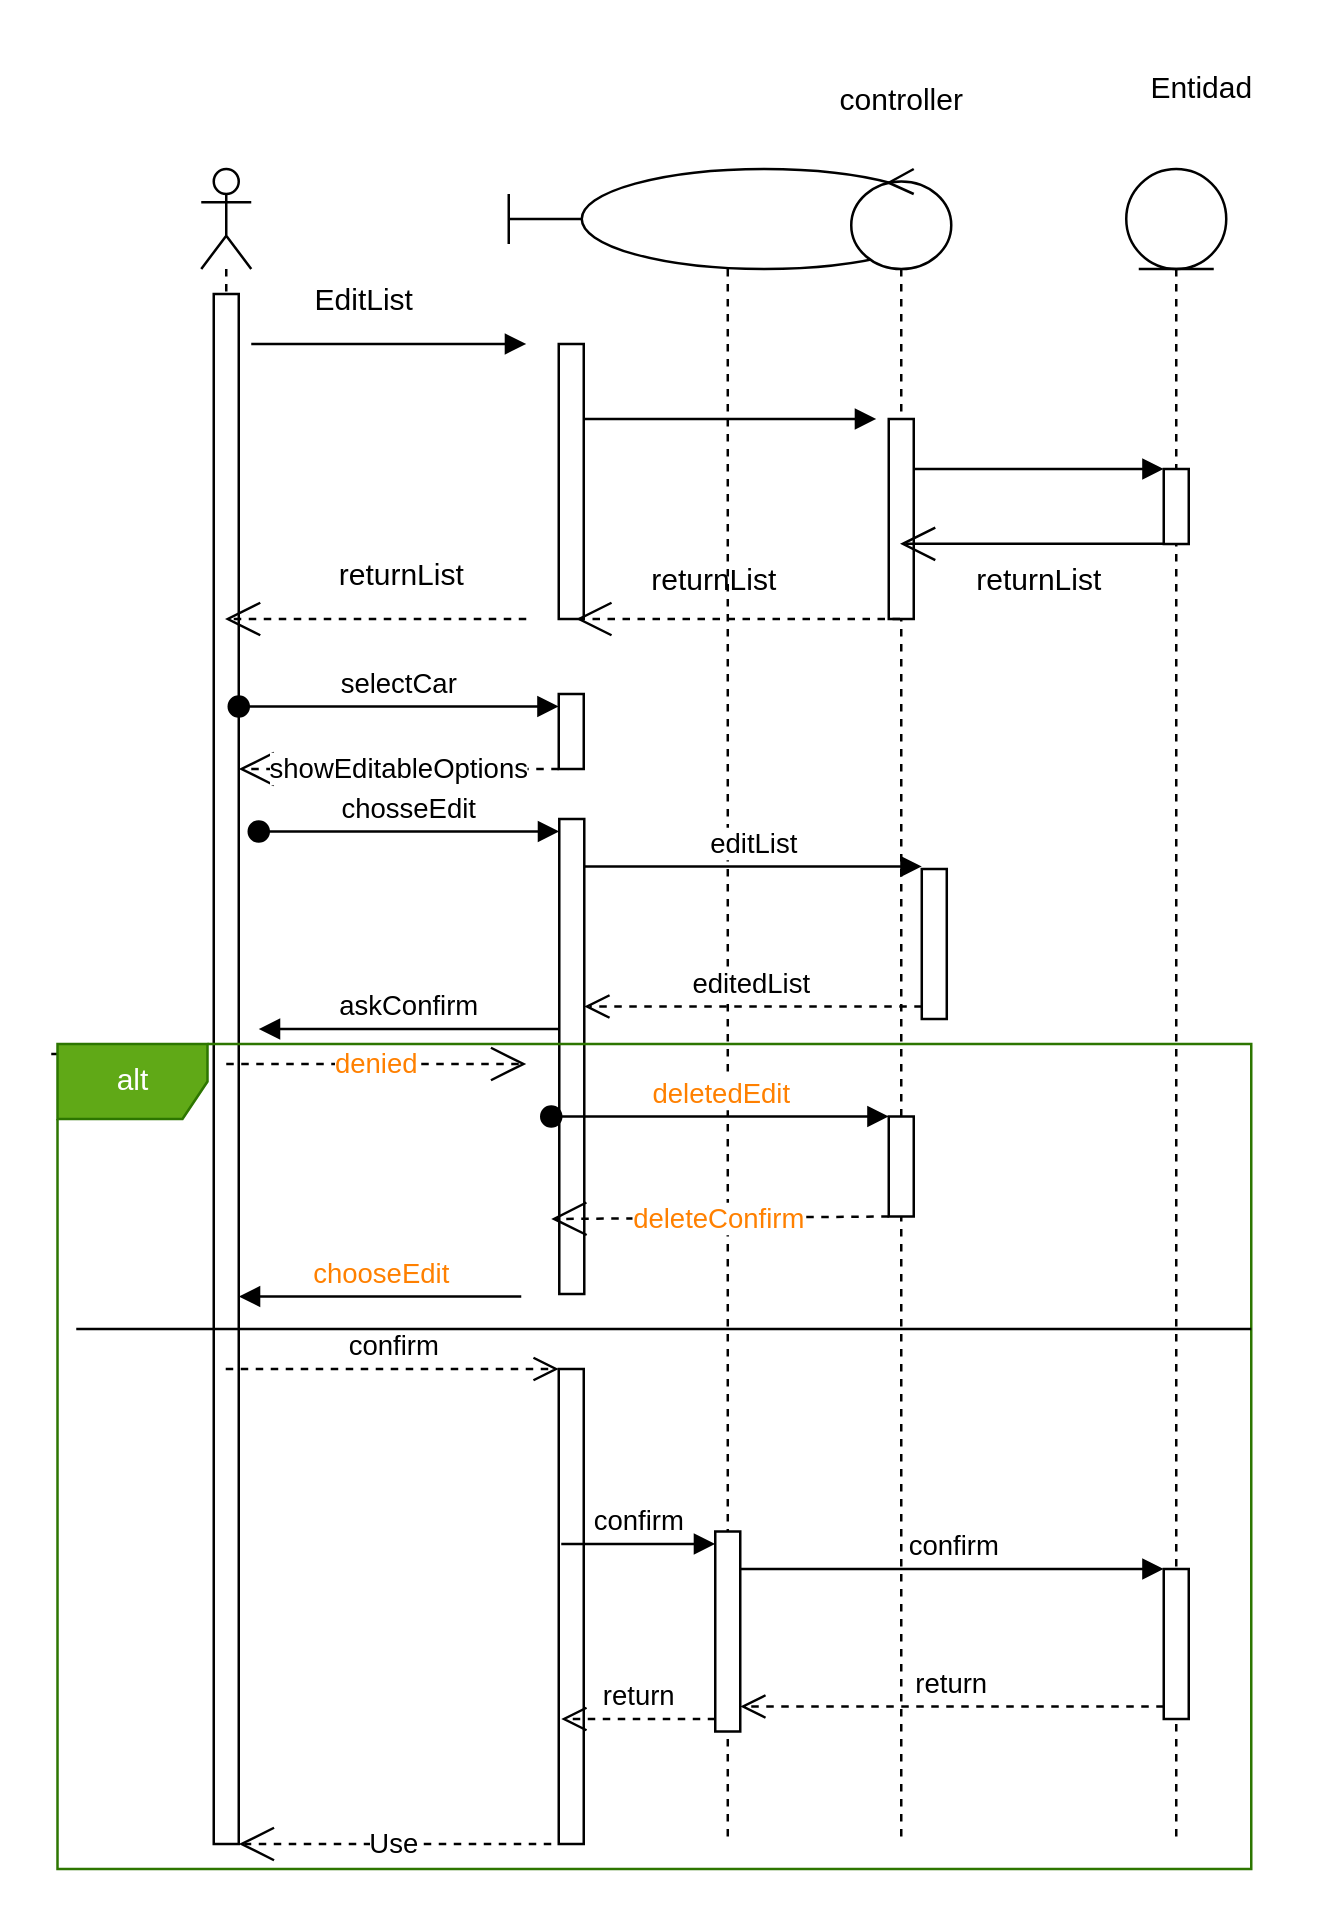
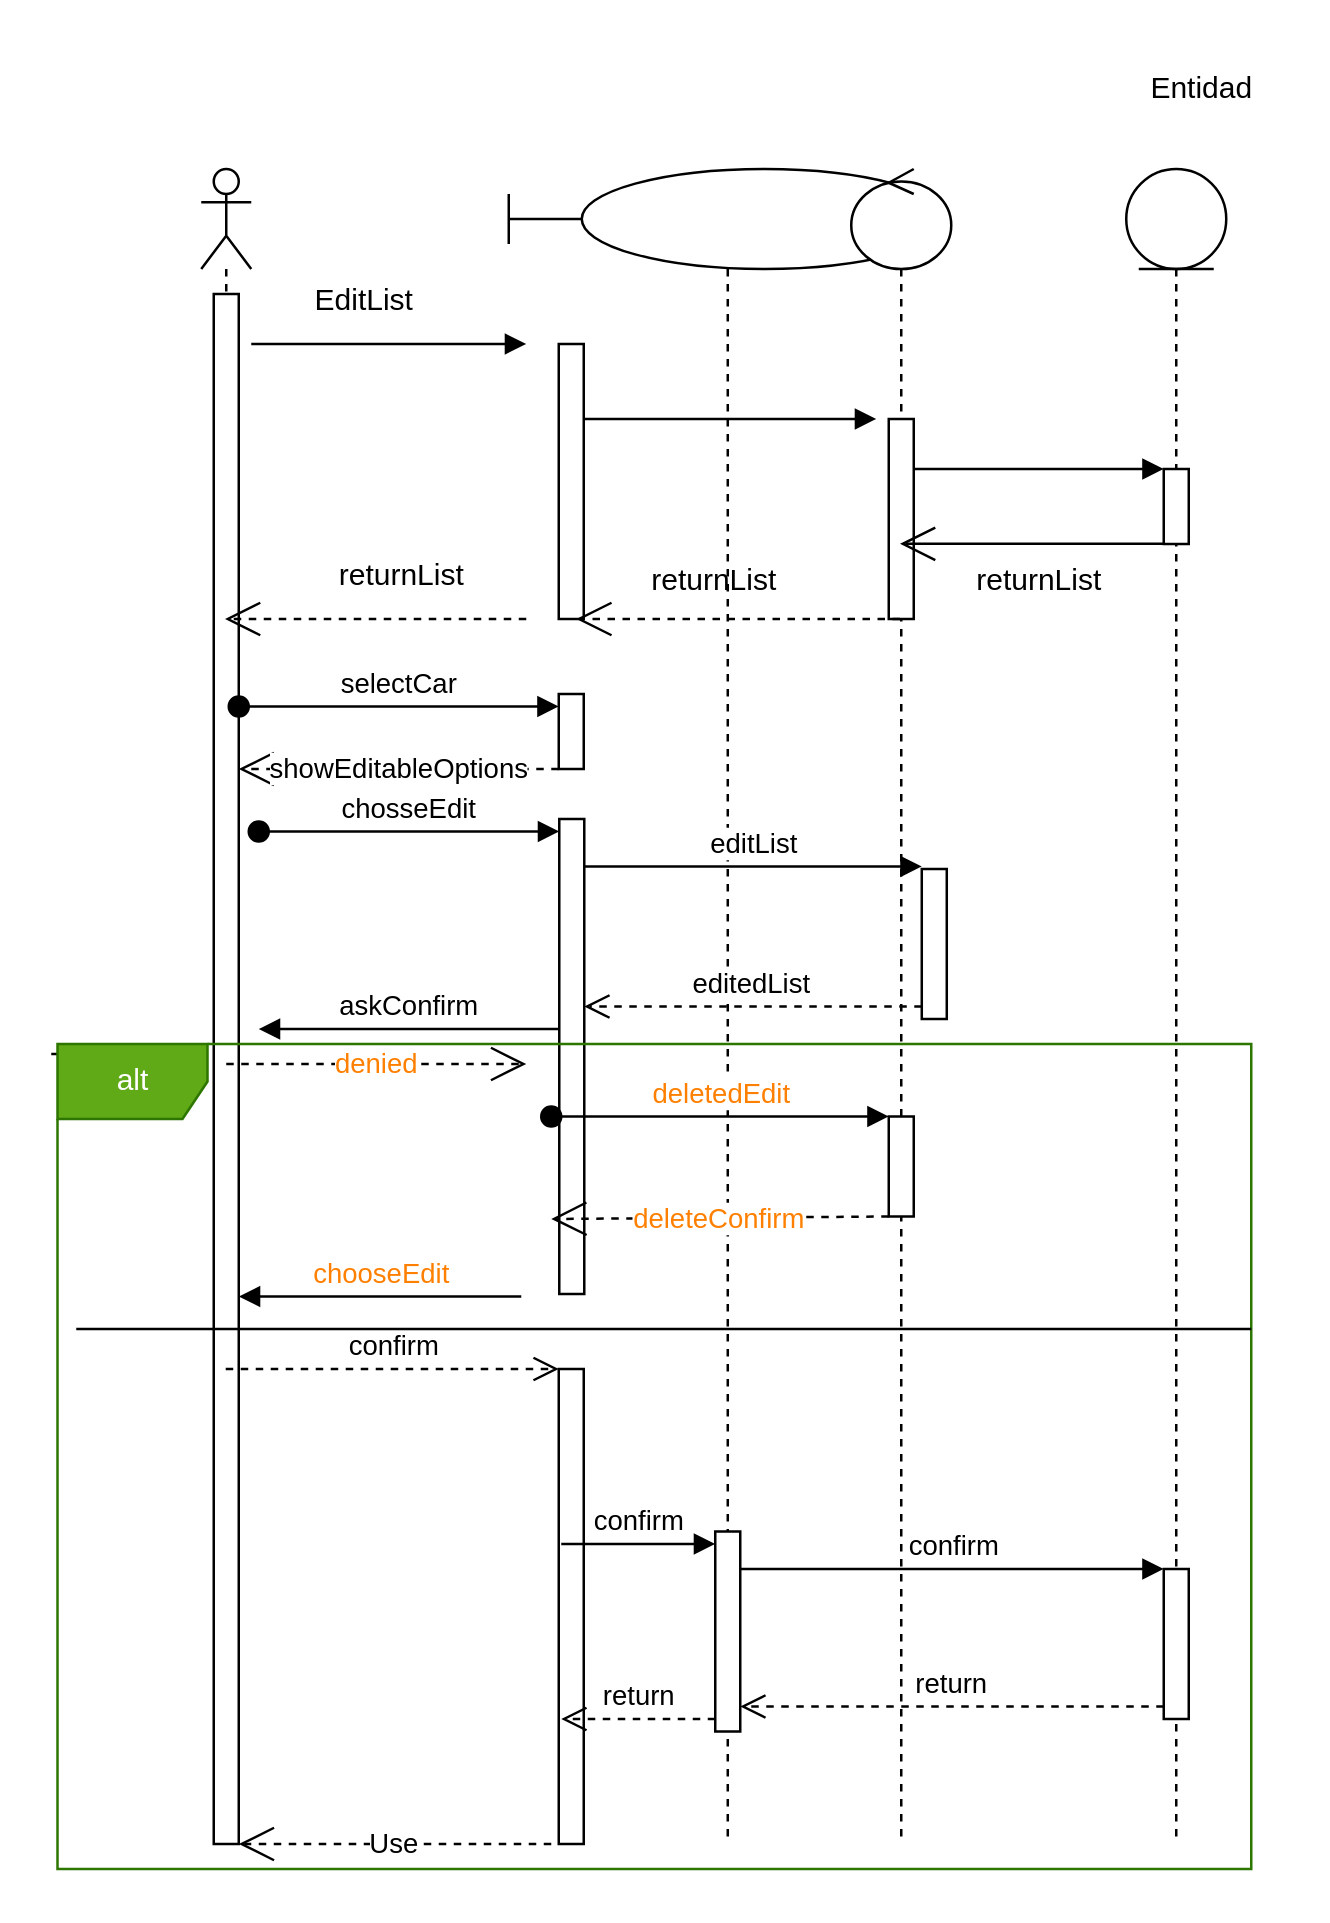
node "controller": removed
